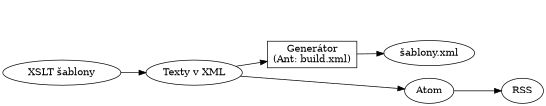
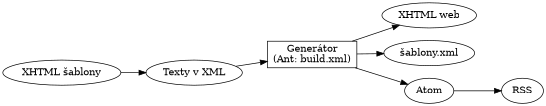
node "XHTML web": added
node "XSLT šablony": label "XSLT šablony" -> "XHTML šablony"
edge "Texty v XML" -> "Atom": now "Generátor (Ant: build.xml)" -> "Atom"
